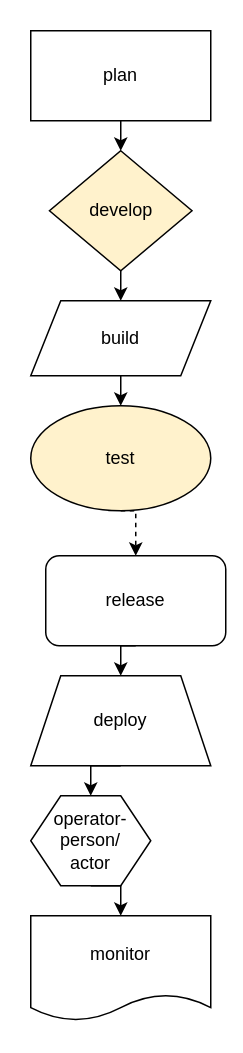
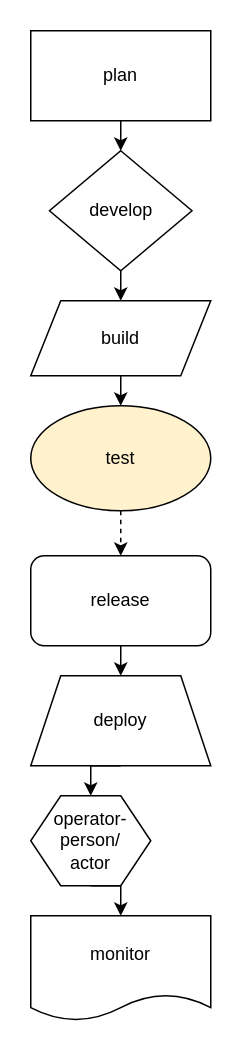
node "develop": fillcolor #fff2cc -> #ffffff
node "release": moved (136, 601) -> (121, 601)
